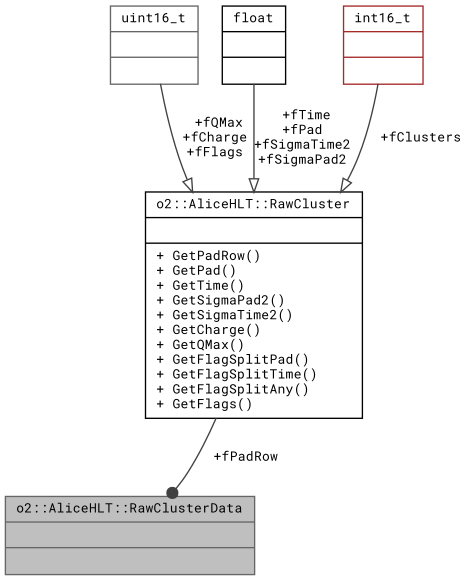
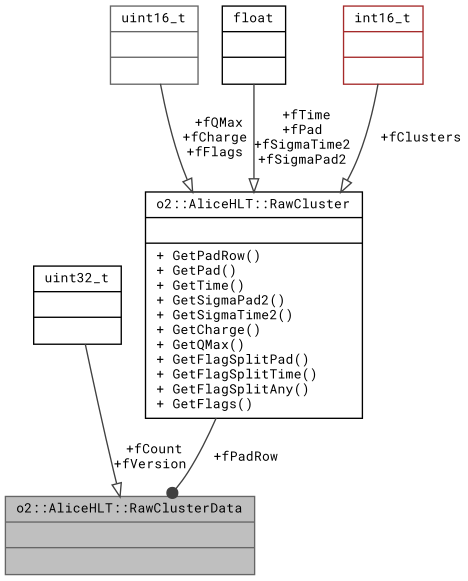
node "uint32_t": added
